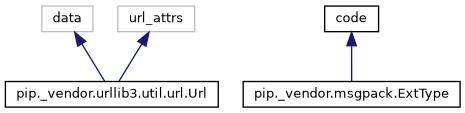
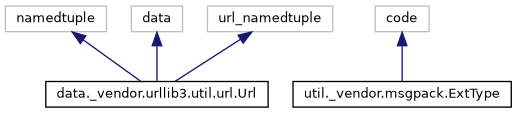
node "namedtuple": added
node "url_attrs": label "url_attrs" -> "url_namedtuple"
node "code": color black -> grey75
node "pip._vendor.urllib3.util.url.Url": label "pip._vendor.urllib3.util.url.Url" -> "data._vendor.urllib3.util.url.Url"
node "pip._vendor.msgpack.ExtType": label "pip._vendor.msgpack.ExtType" -> "util._vendor.msgpack.ExtType"
